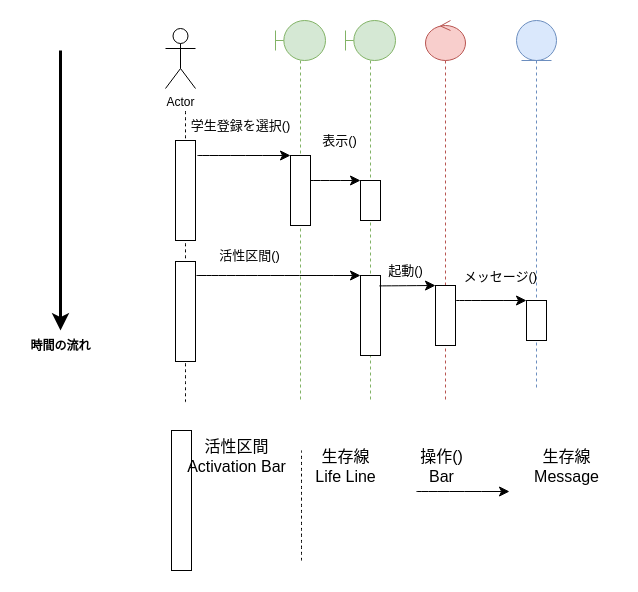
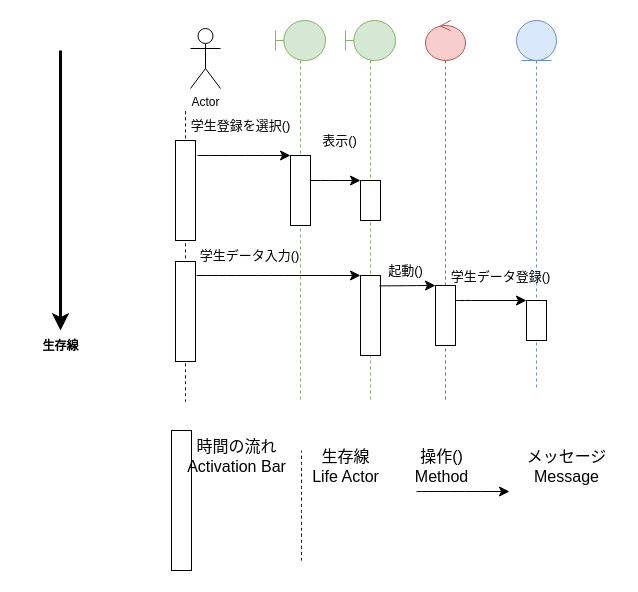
node "Actor": moved (181, 59) -> (206, 59)
node "活性区間()": label "活性区間()" -> "学生データ入力()"
node "メッセージ()": label "メッセージ()" -> "学生データ登録()"
node "時間の流れ": label "時間の流れ" -> "生存線"
node "活性区間 Activation Bar": label "活性区間 Activation Bar" -> "時間の流れ Activation Bar"
node "生存線 Life Line": label "生存線 Life Line" -> "生存線 Life Actor"
node "操作() Bar": label "操作() Bar" -> "操作() Method"
node "生存線 Message": label "生存線 Message" -> "メッセージ Message"
